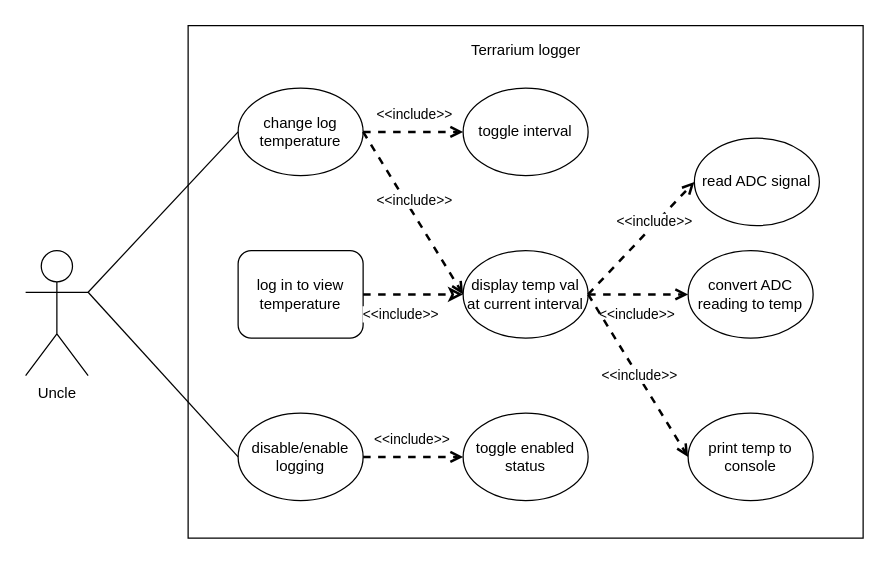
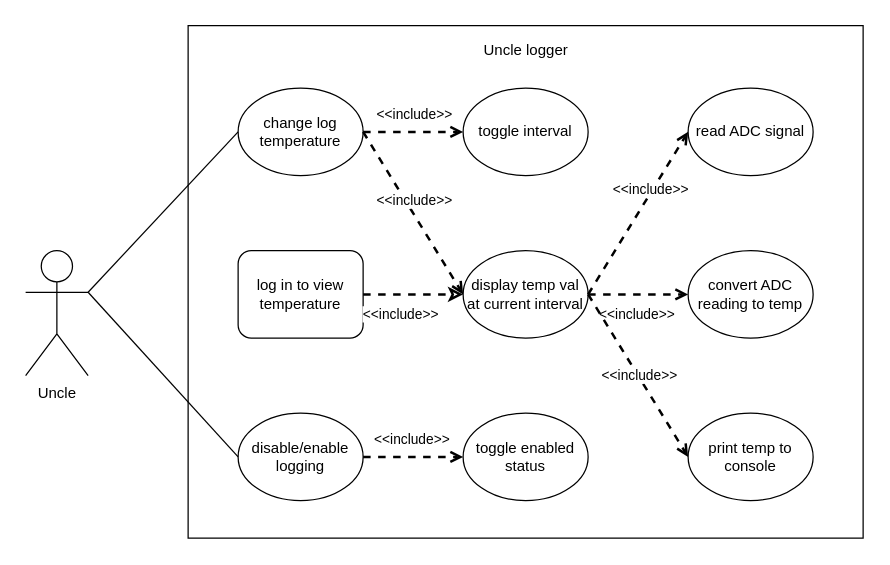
node "Terrarium logger": label "Terrarium logger" -> "Uncle logger"
node "read ADC signal": moved (757, 182) -> (751, 132)
